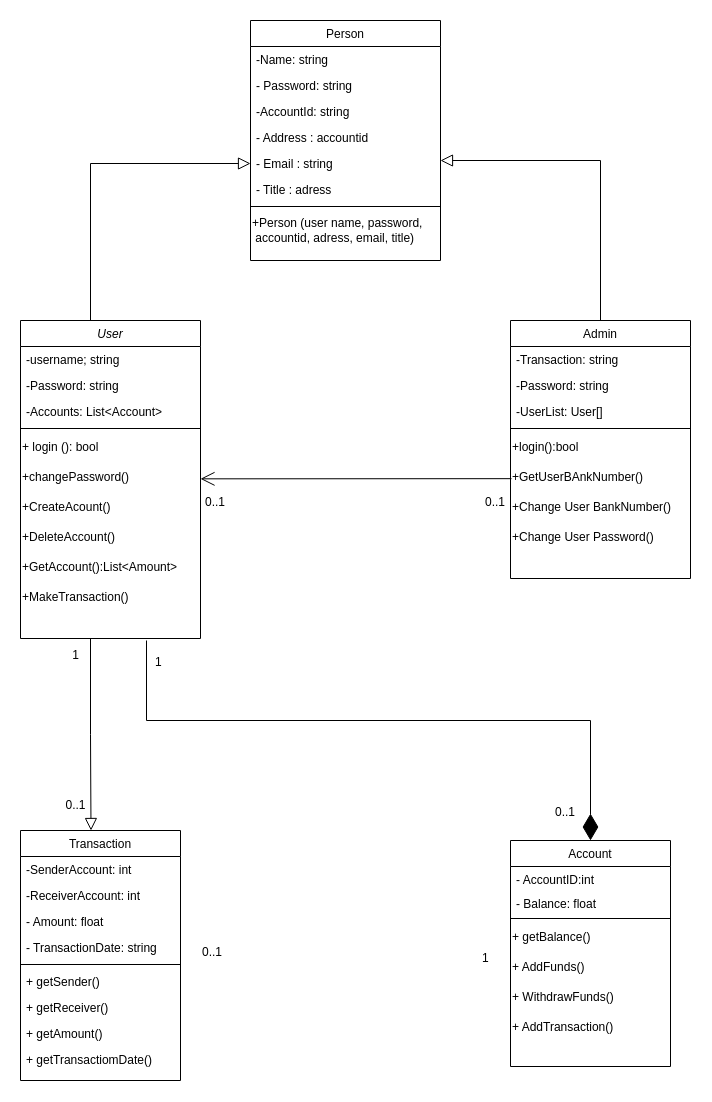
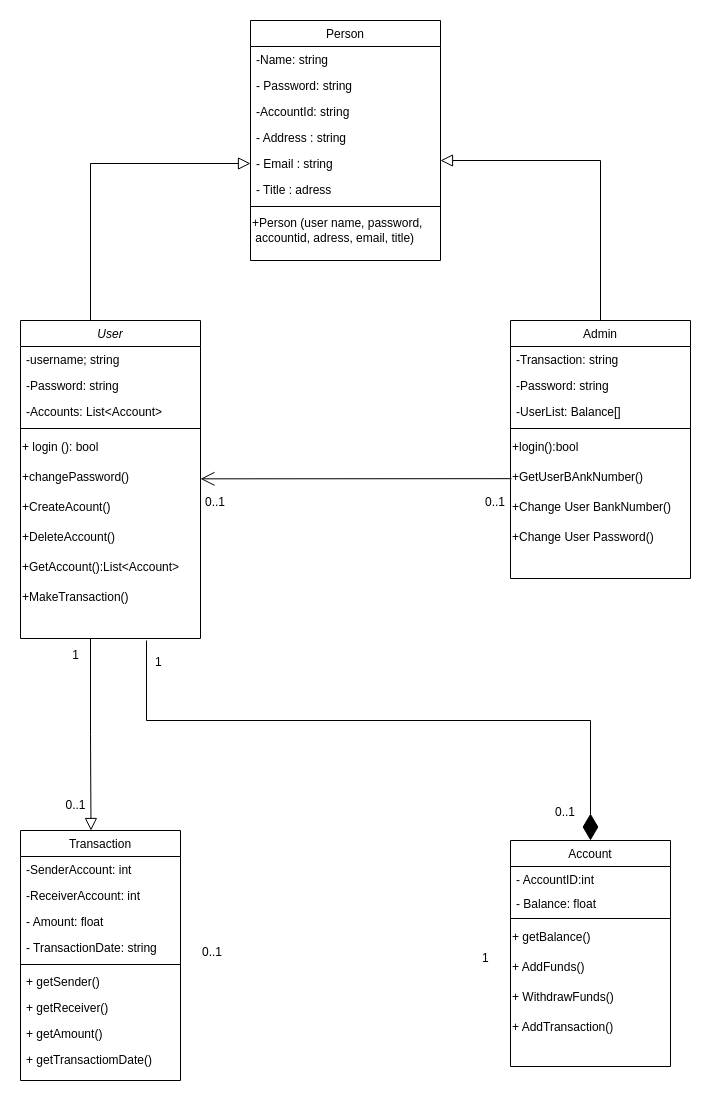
node "- Address : accountid": label "- Address : accountid" -> "- Address : string"
node "-UserList: User[]": label "-UserList: User[]" -> "-UserList: Balance[]"
node "+GetAccount():List<Amount>": label "+GetAccount():List<Amount>" -> "+GetAccount():List<Account>"
